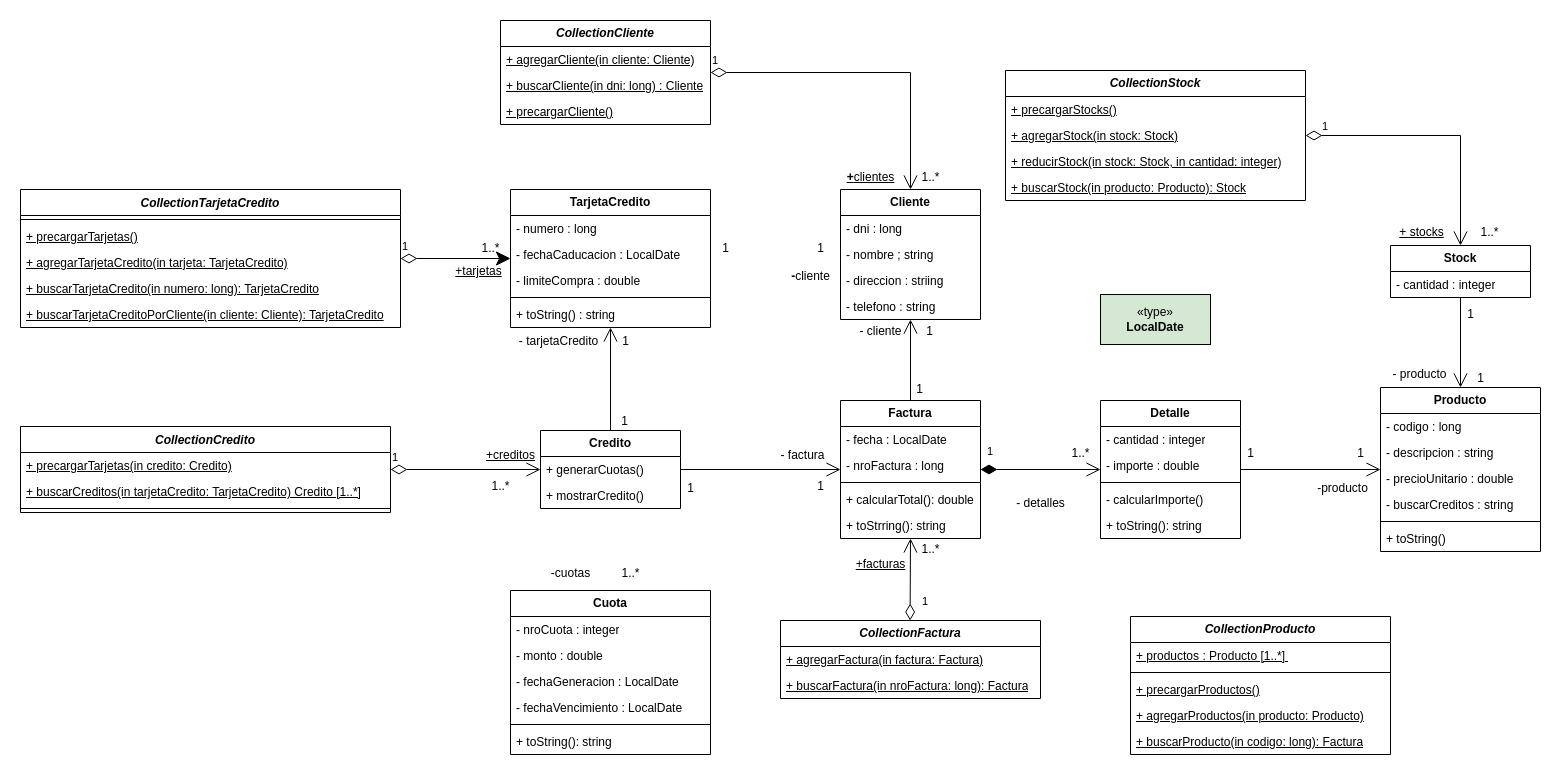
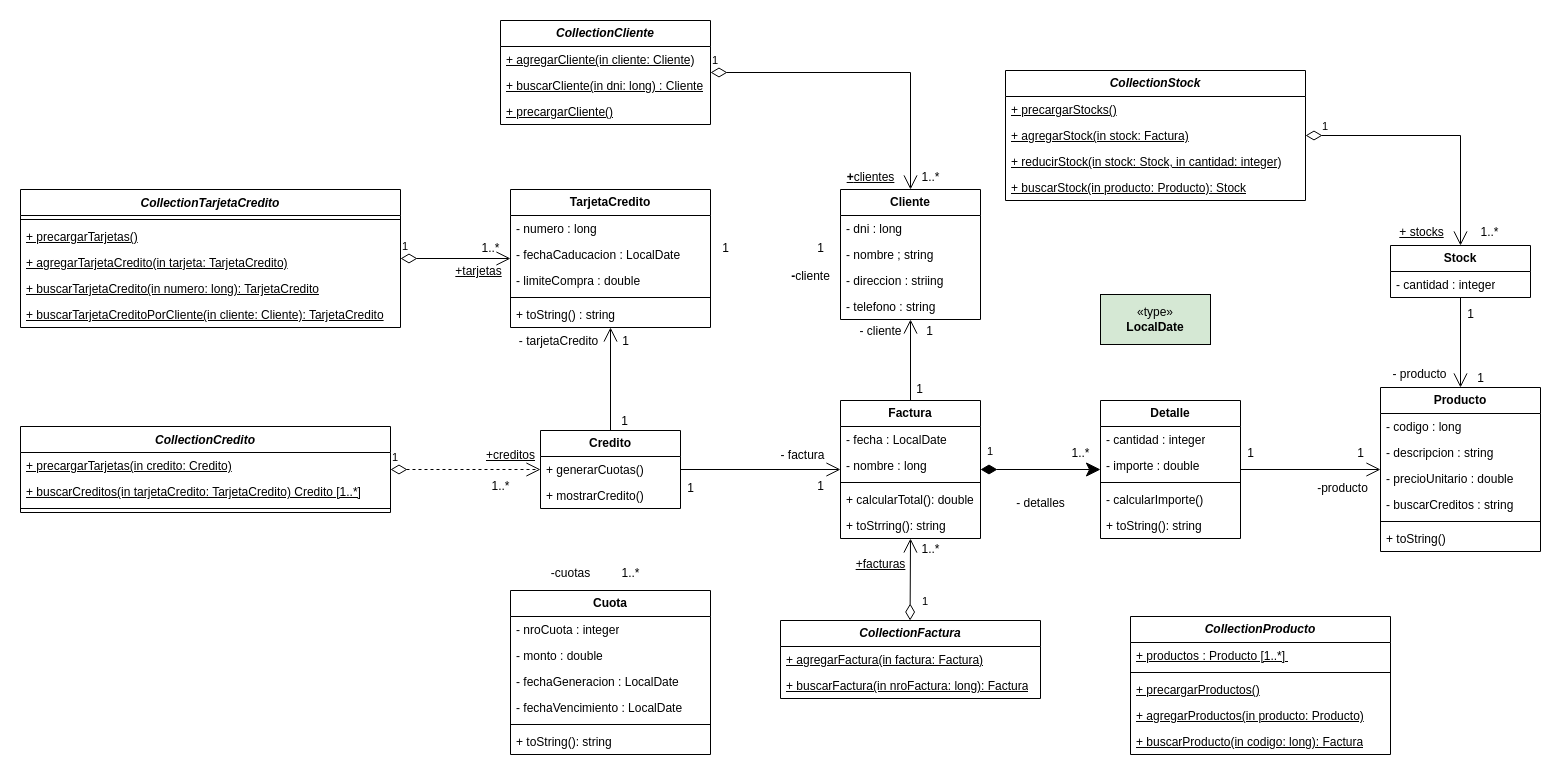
node "+ agregarStock(in stock: Stock)": label "+ agregarStock(in stock: Stock)" -> "+ agregarStock(in stock: Factura)"
edge "CollectionTarjetaCredito" -- "TarjetaCredito": arrowhead classic -> open
node "- nroFactura : long": label "- nroFactura : long" -> "- nombre : long"
edge "CollectionCredito" -- "Credito": style solid -> dashed
edge "Factura" -- "Detalle": arrowhead open -> classic
